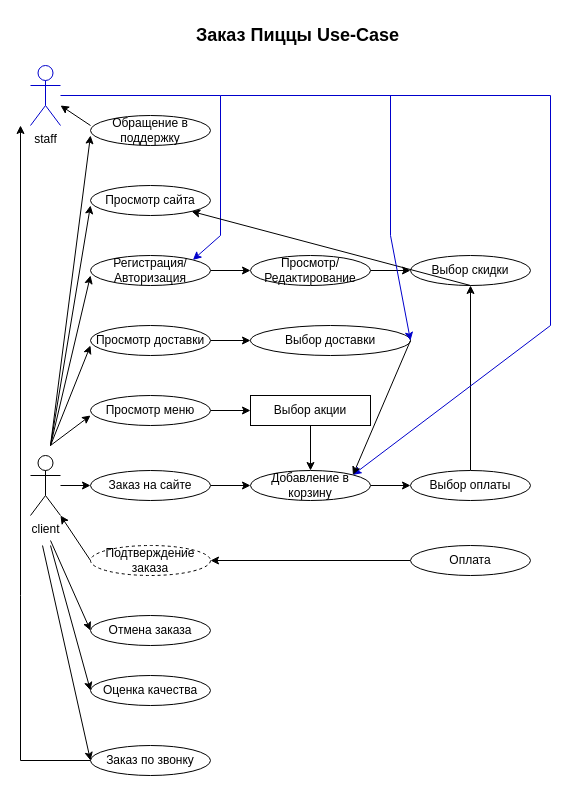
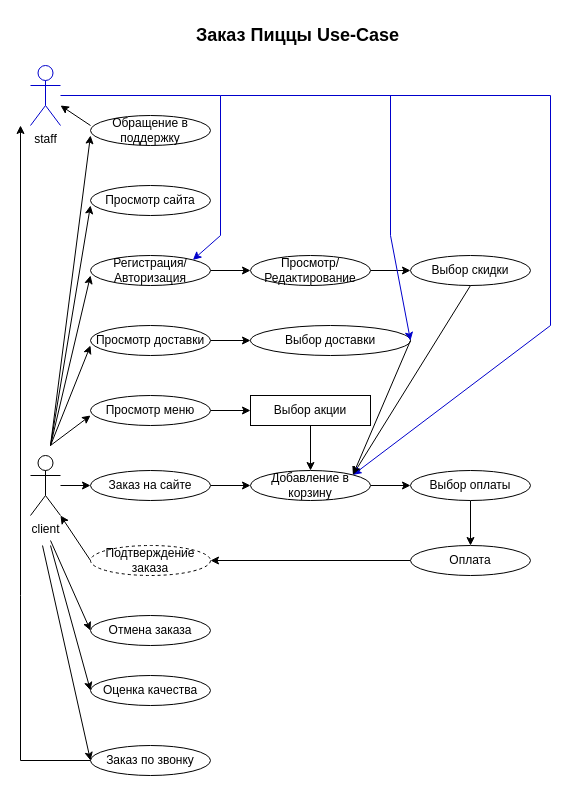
edge "Выбор скидки" -> "Просмотр сайта": now "Выбор скидки" -> "Добавление в корзину"
edge "Выбор оплаты" -> "Выбор скидки": now "Выбор оплаты" -> "Оплата"
